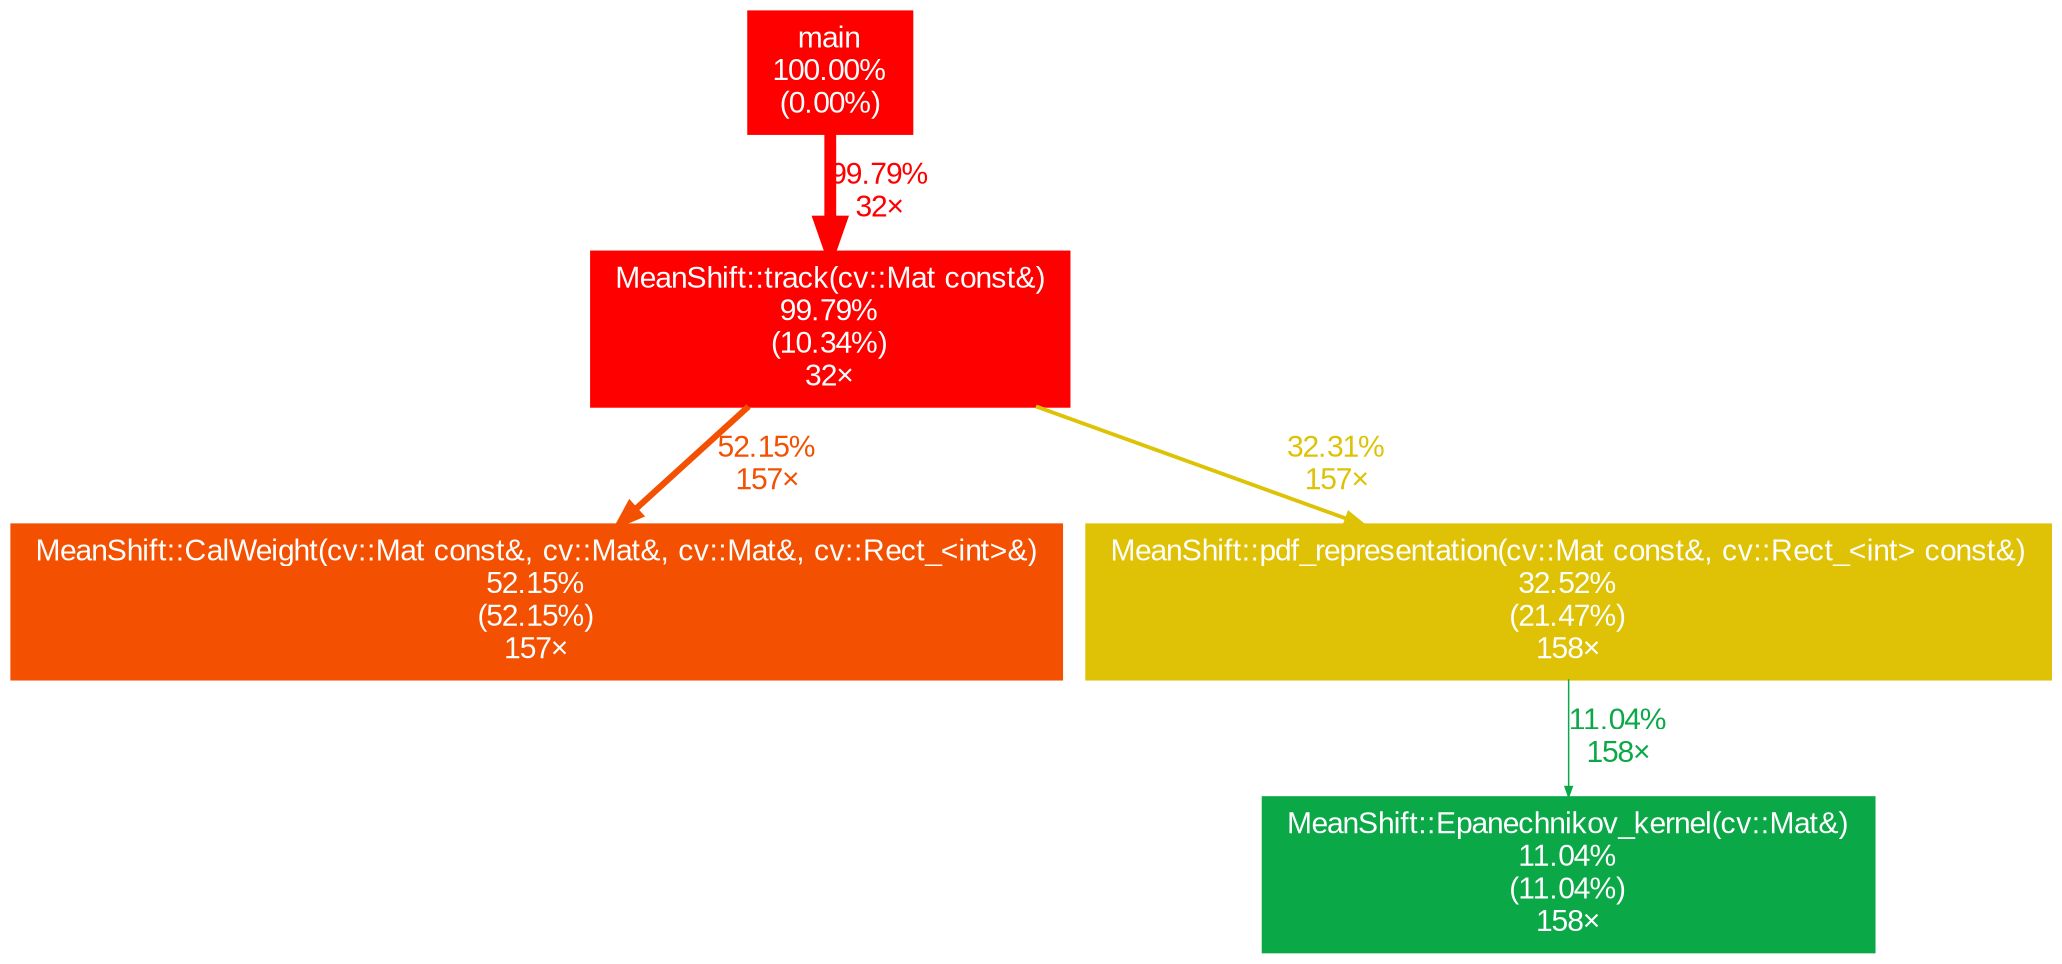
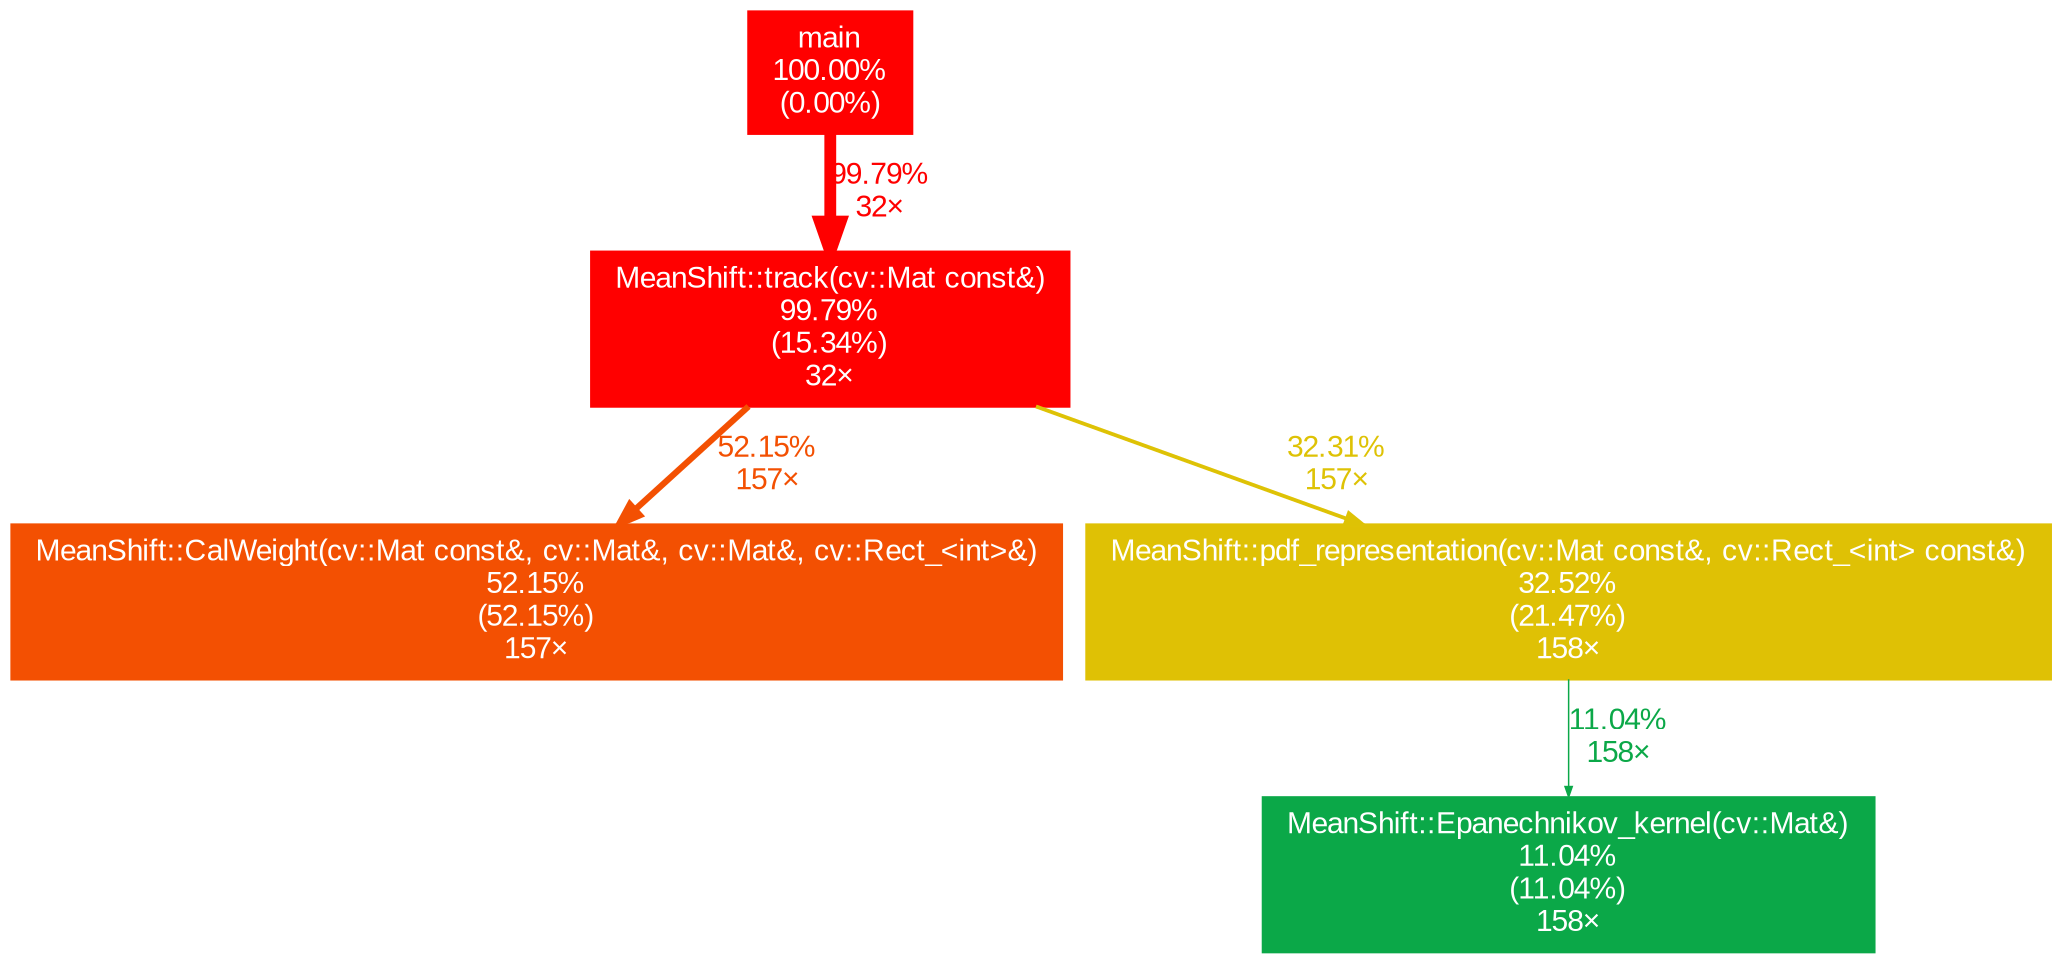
node "MeanShift::track(cv::Mat const&) 99.79% (10.34%) 32×": label "MeanShift::track(cv::Mat const&) 99.79% (10.34%) 32×" -> "MeanShift::track(cv::Mat const&) 99.79% (15.34%) 32×"
